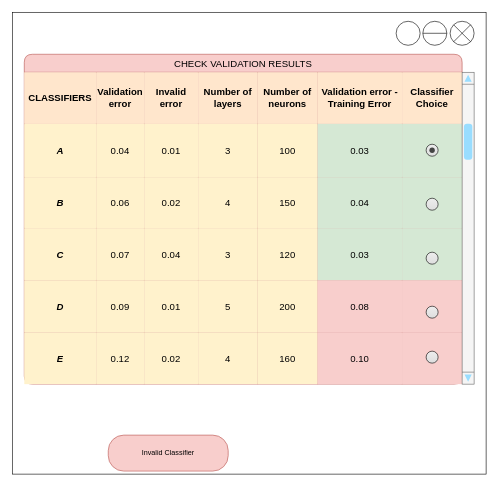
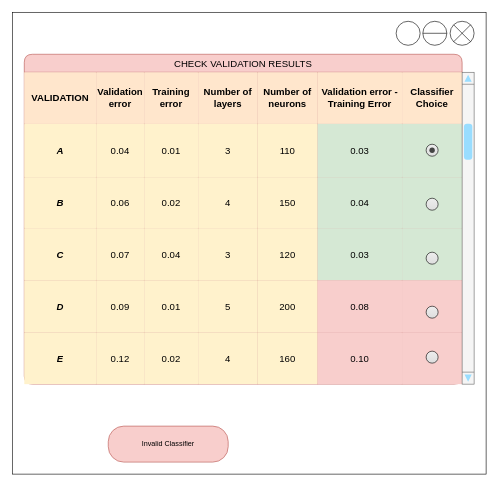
node "CLASSIFIERS": label "CLASSIFIERS" -> "VALIDATION"
node "Invalid error": label "Invalid error" -> "Training error"
node "100": label "100" -> "110"
node "Invalid Classifier": moved (168, 453) -> (168, 444)
